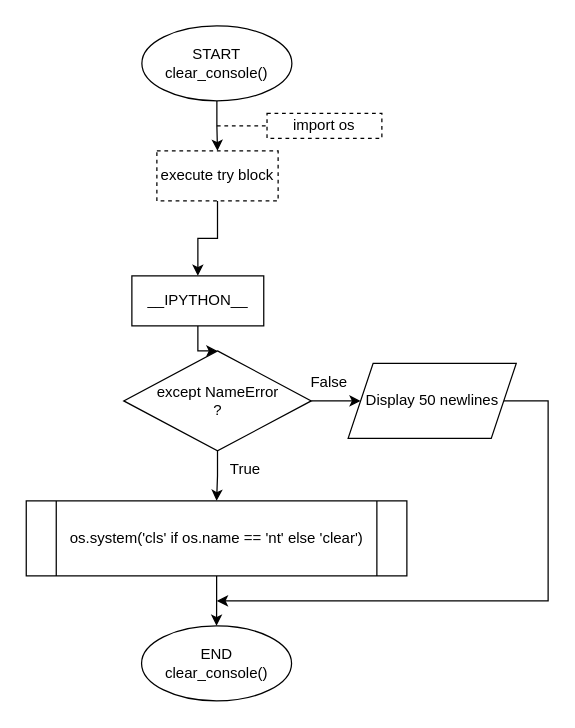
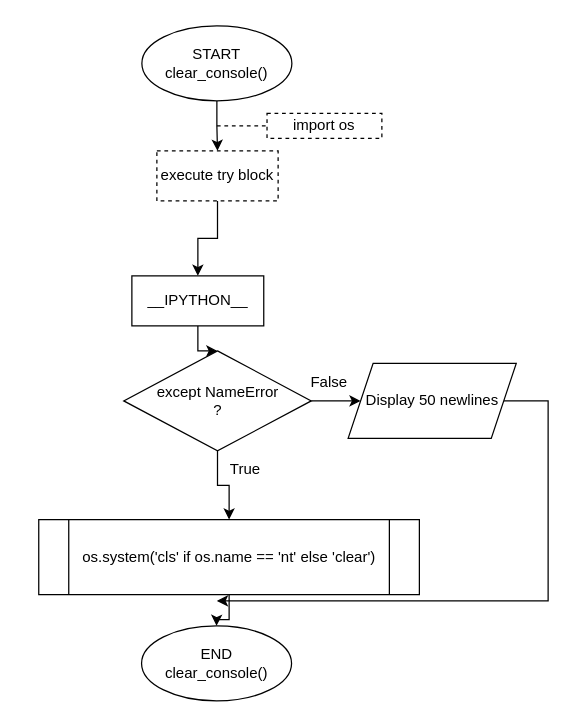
node "os.system('cls' if os.name == 'nt' else 'clear')": moved (217, 538) -> (229, 557)
